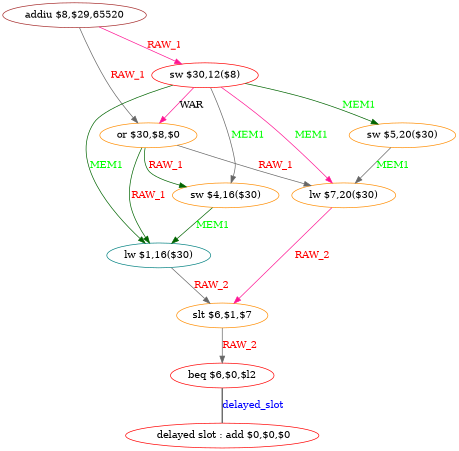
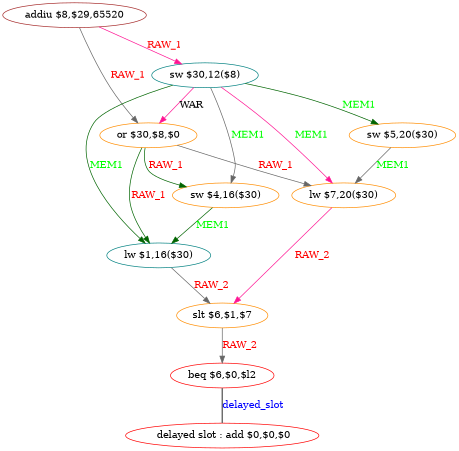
node "sw $30,12($8)": color red -> teal
